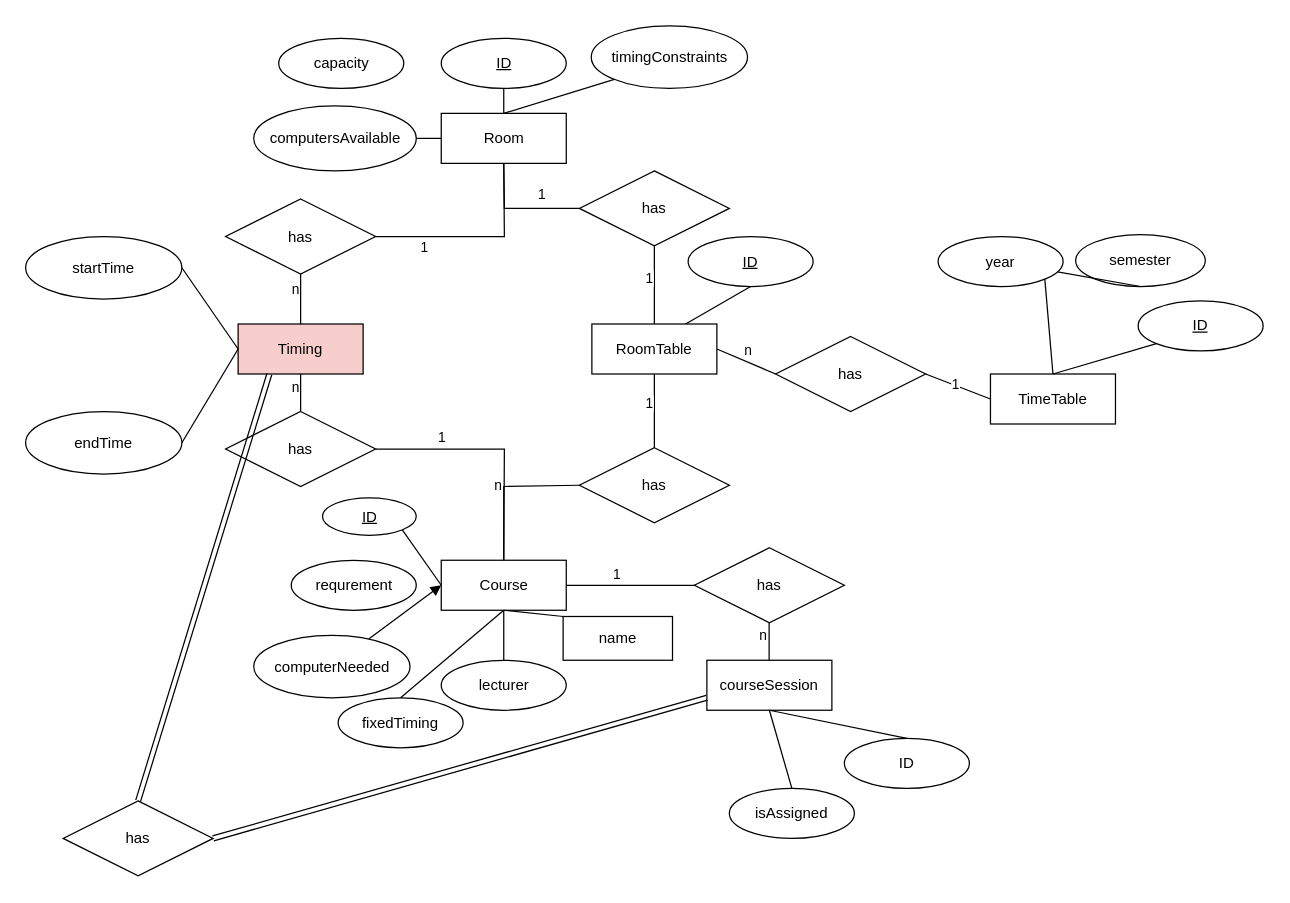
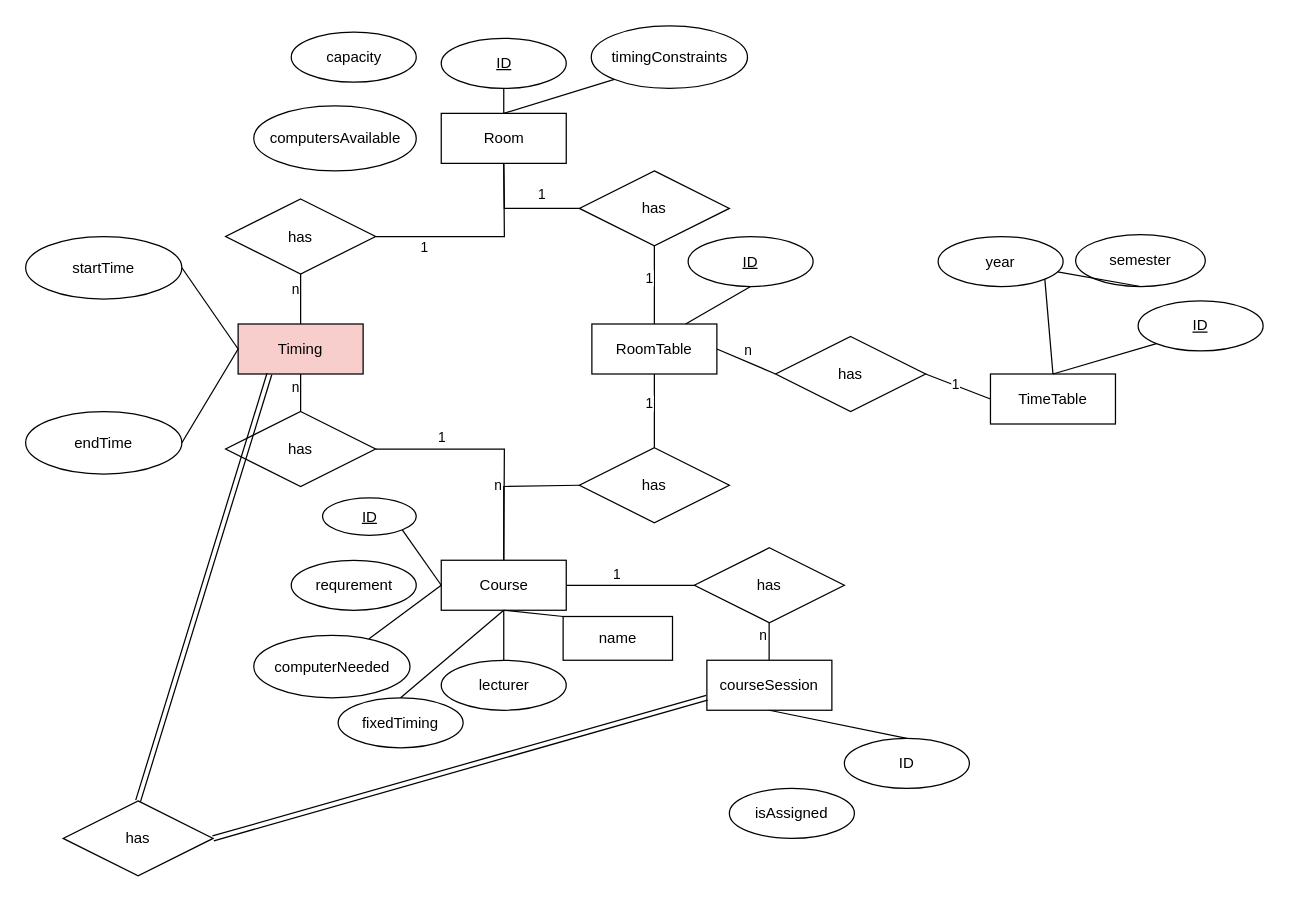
node "capacity": moved (341, 63) -> (354, 57)
edge "computersAvailable" -- "Room": removed
edge "computerNeeded" -> "Course": arrowhead block -> none
edge "courseSession" -- "isAssigned": removed
